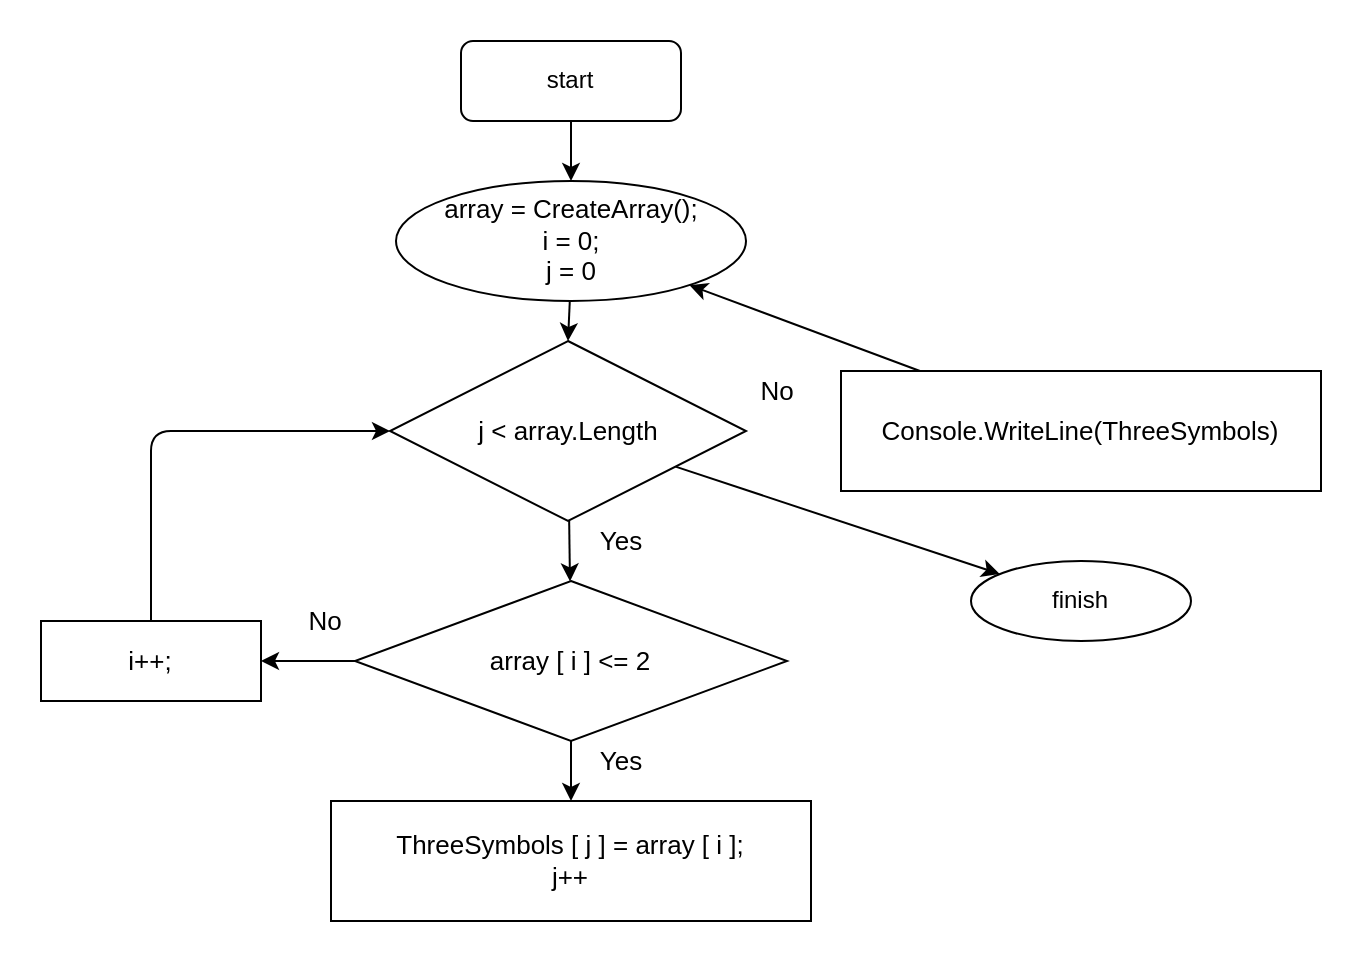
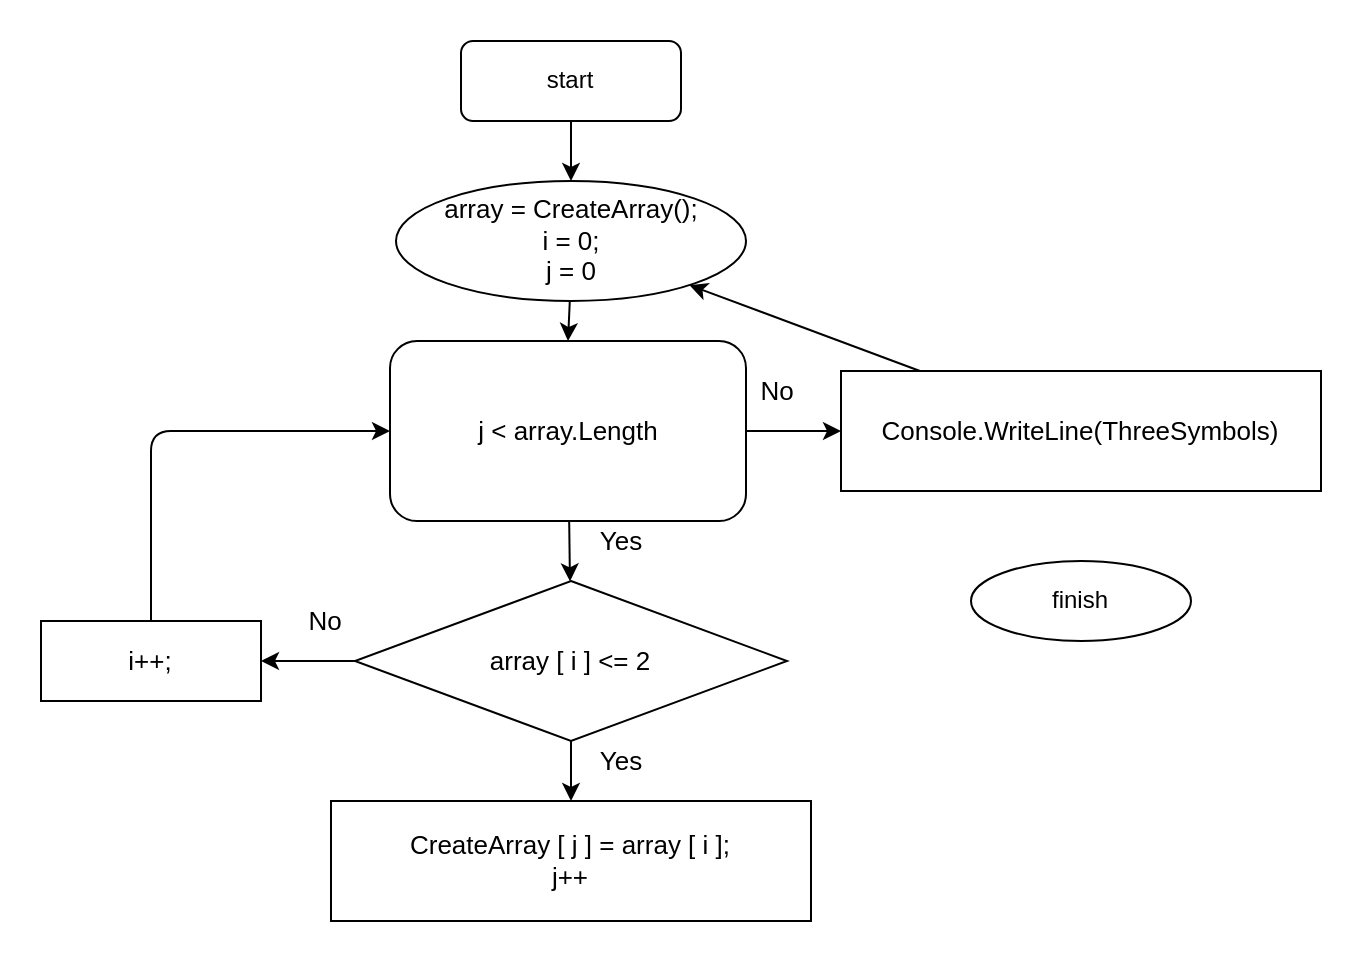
node "j < array.Length": shape diamond -> rounded rectangle
edge "j < array.Length" -> "finish": now "j < array.Length" -> "Console.WriteLine(ThreeSymbols)"
node "ThreeSymbols [ j ] = array [ i ]; j++": label "ThreeSymbols [ j ] = array [ i ]; j++" -> "CreateArray [ j ] = array [ i ]; j++"
